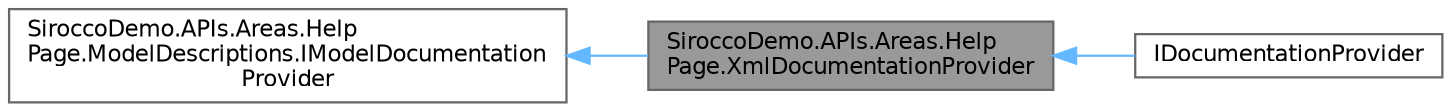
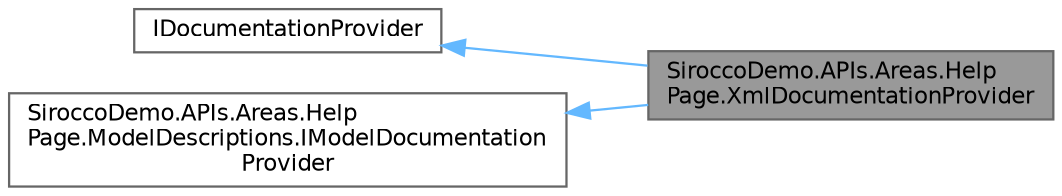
edge "IDocumentationProvider" -> "SiroccoDemo.APIs.Areas.Help Page.XmlDocumentationProvider": reversed
